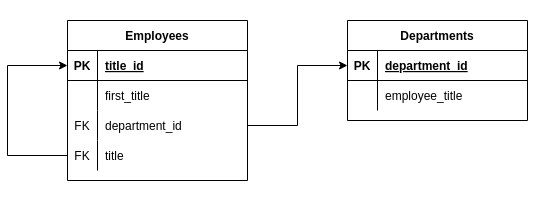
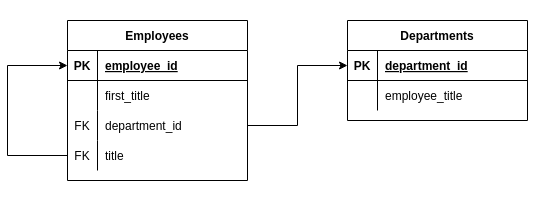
node "title_id": label "title_id" -> "employee_id"
